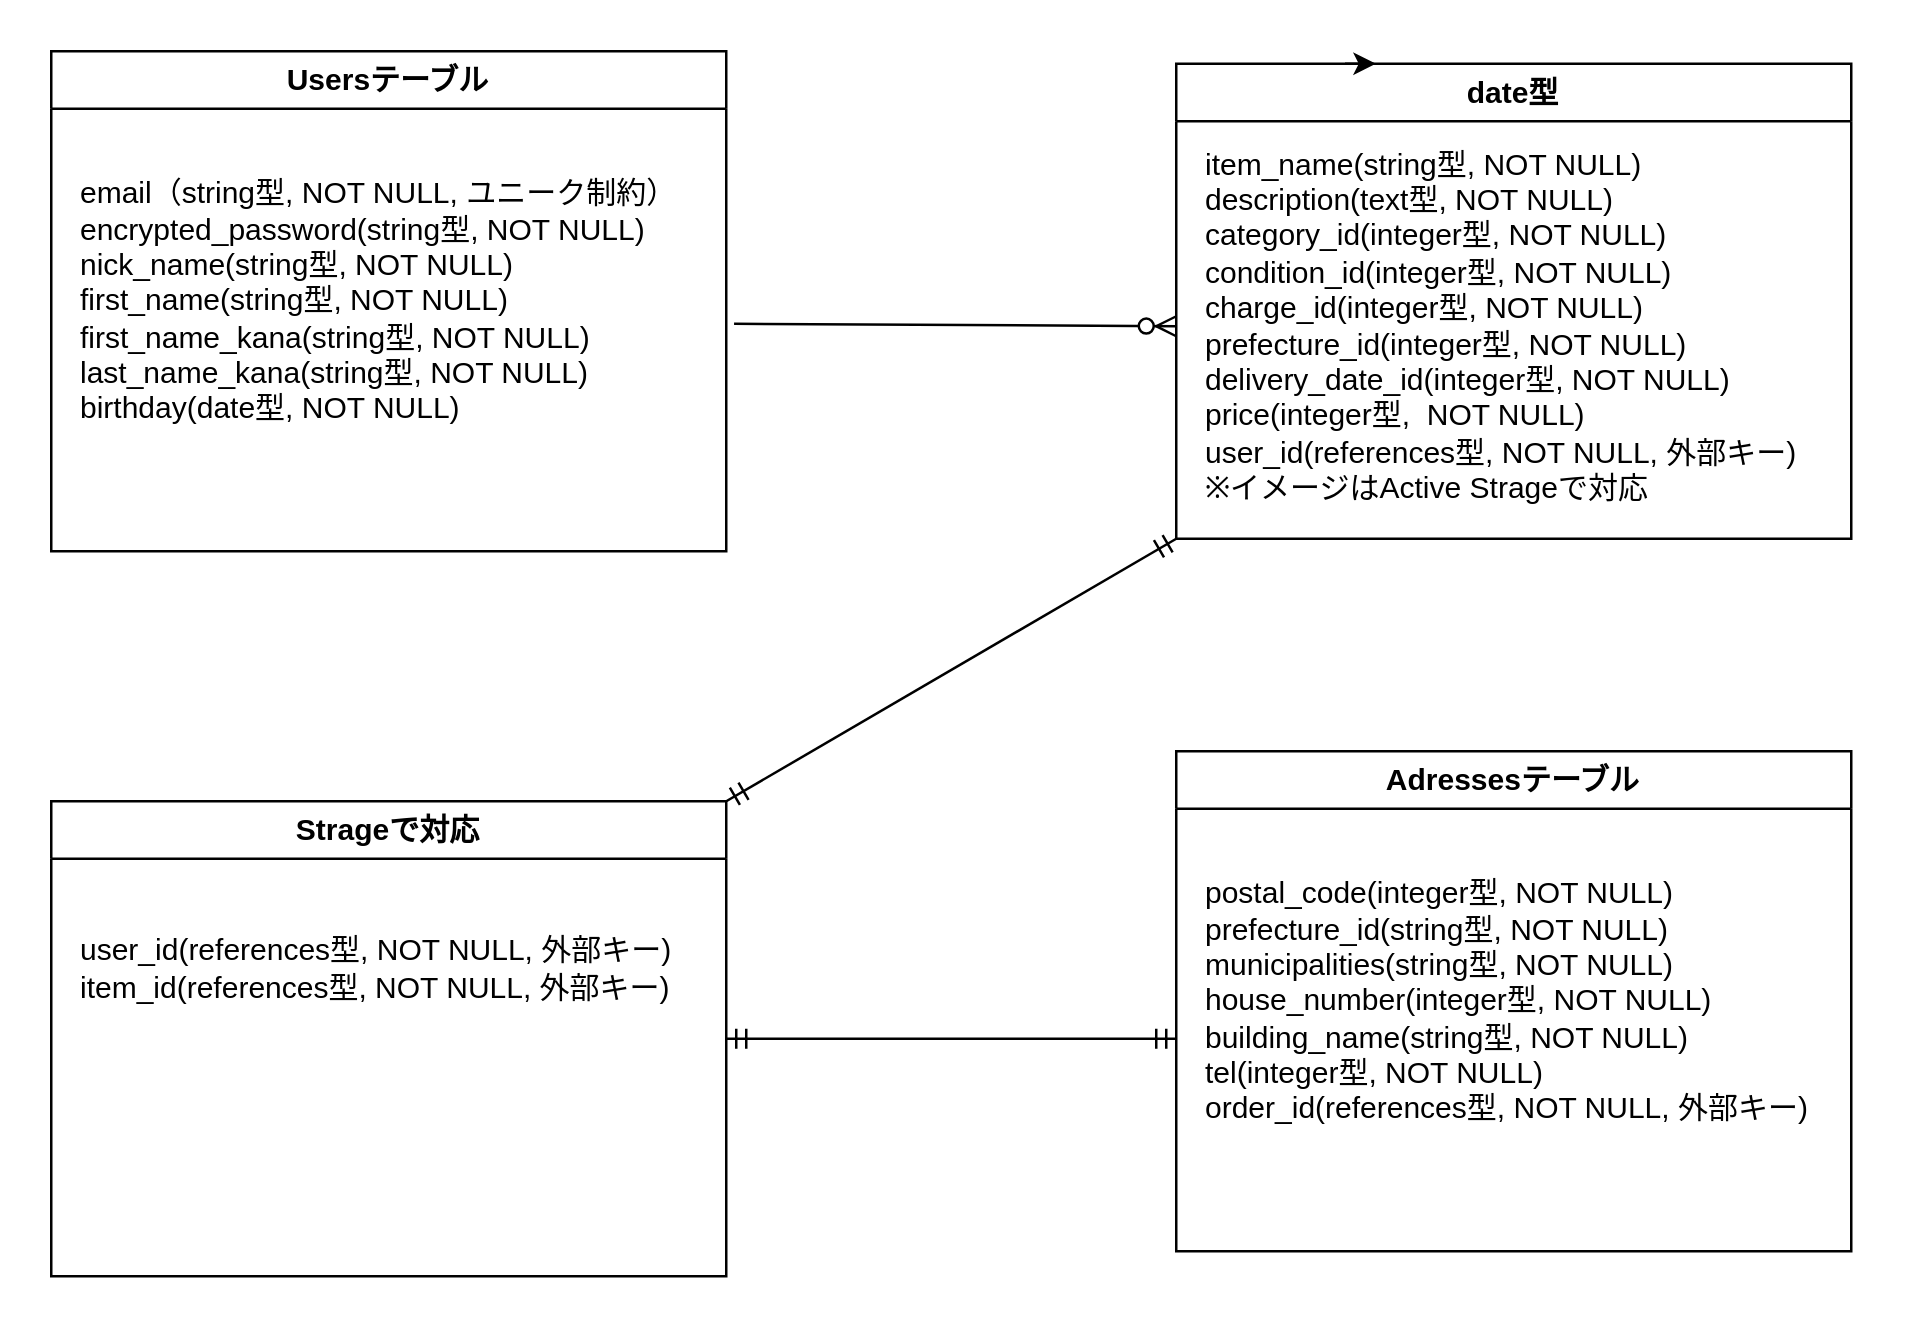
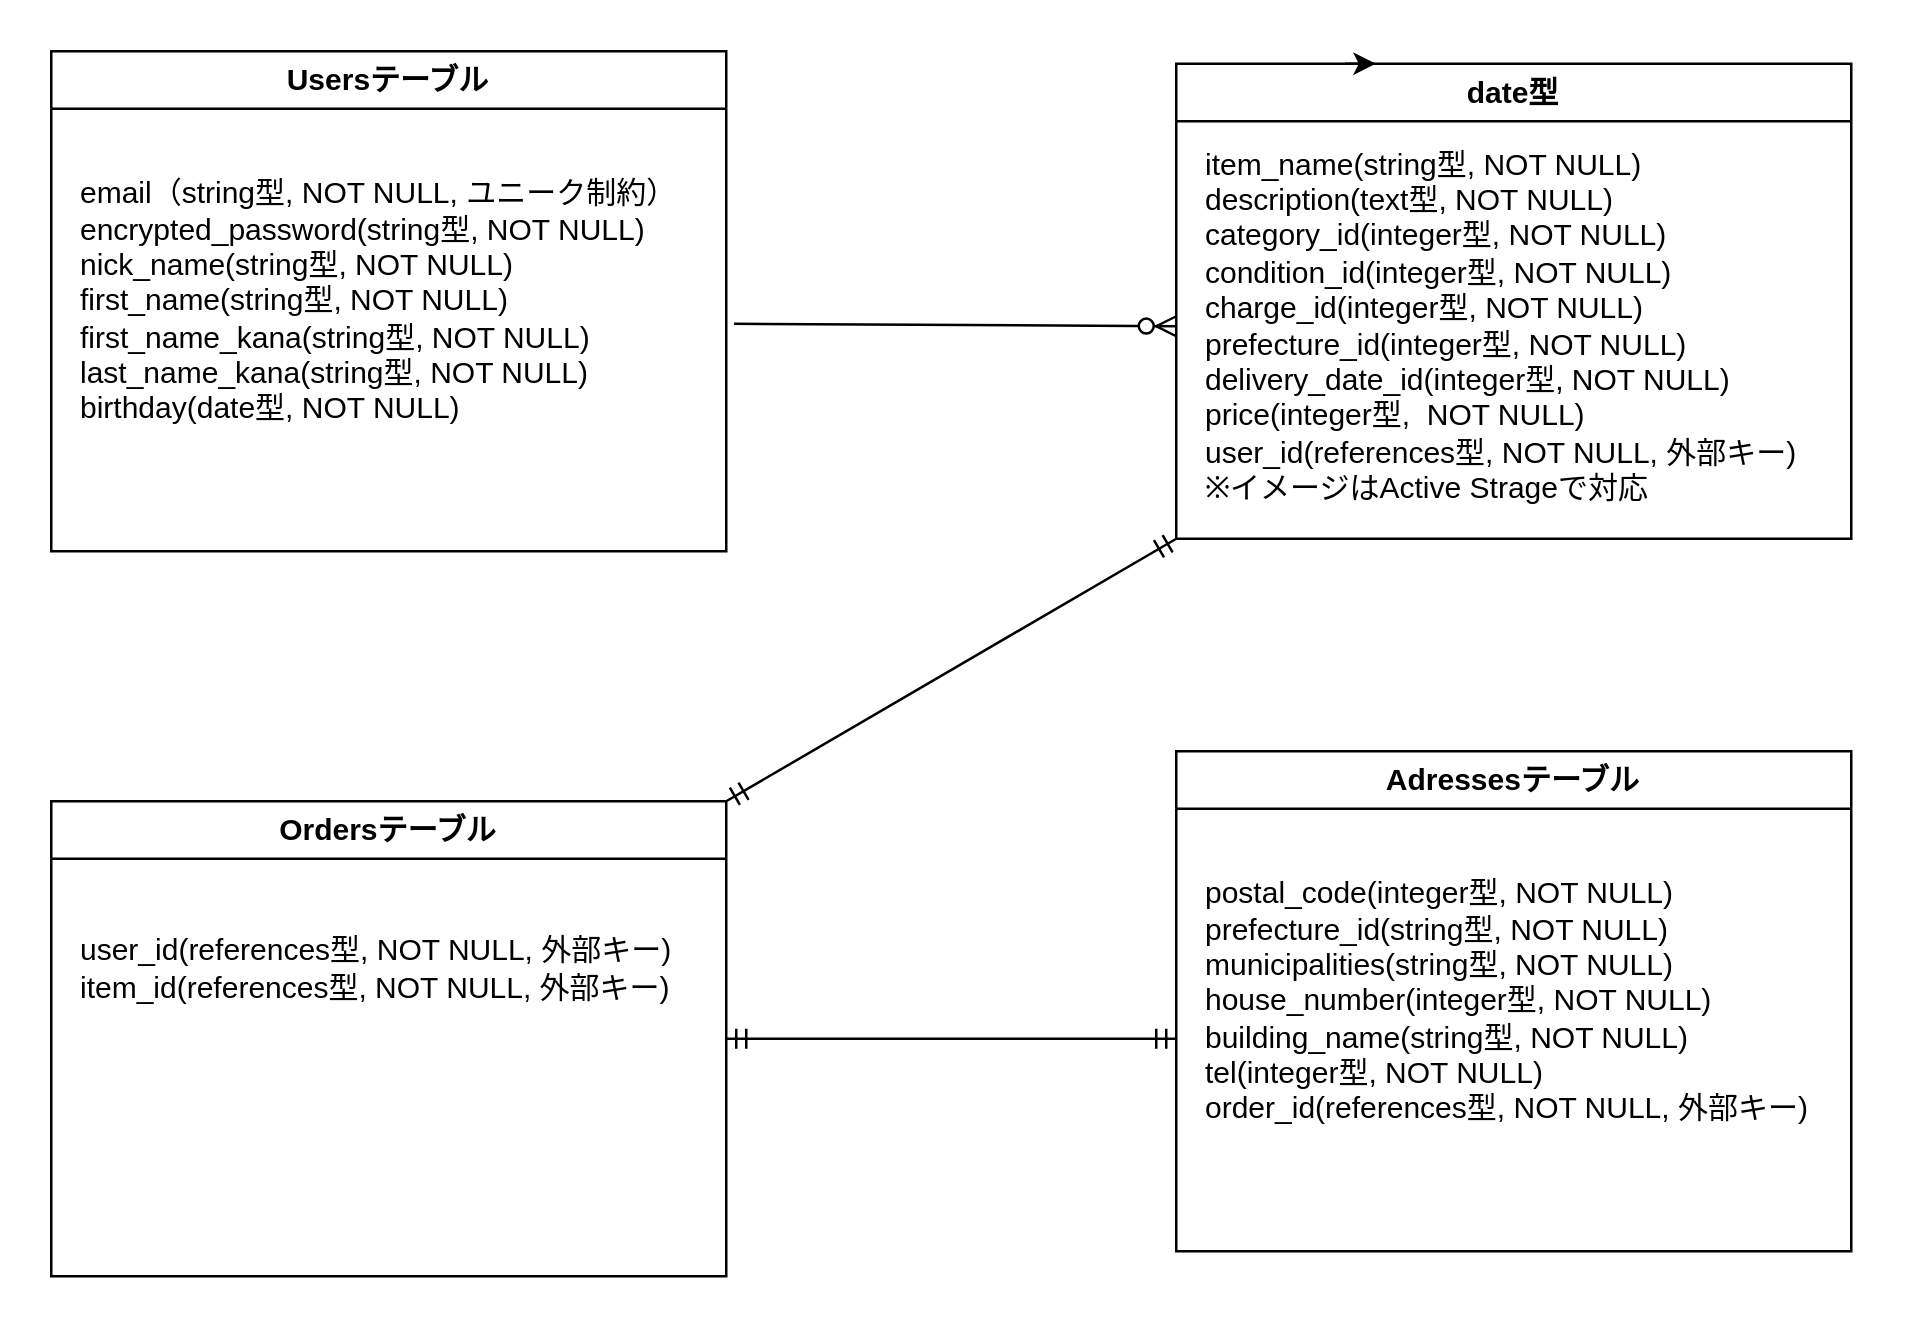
node "Strageで対応": label "Strageで対応" -> "Ordersテーブル"
